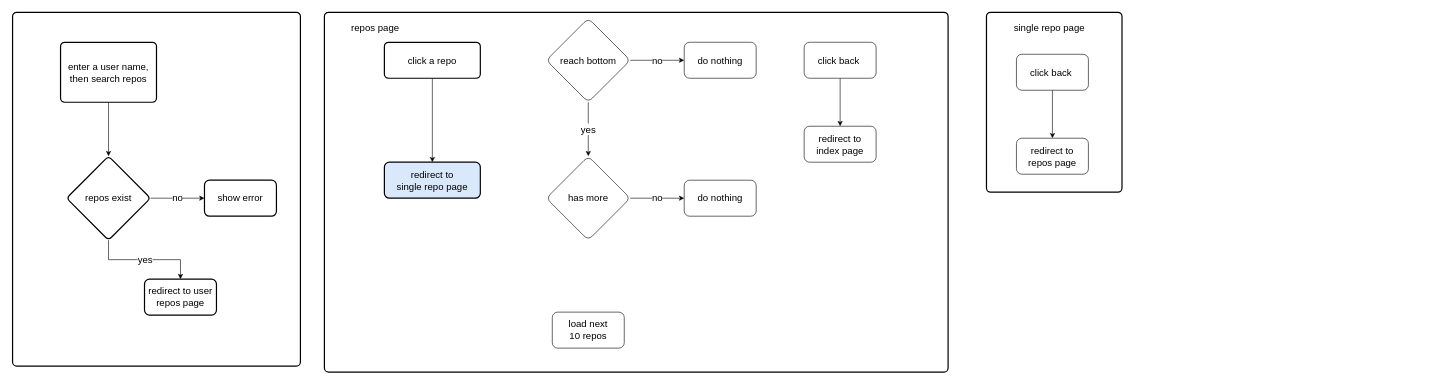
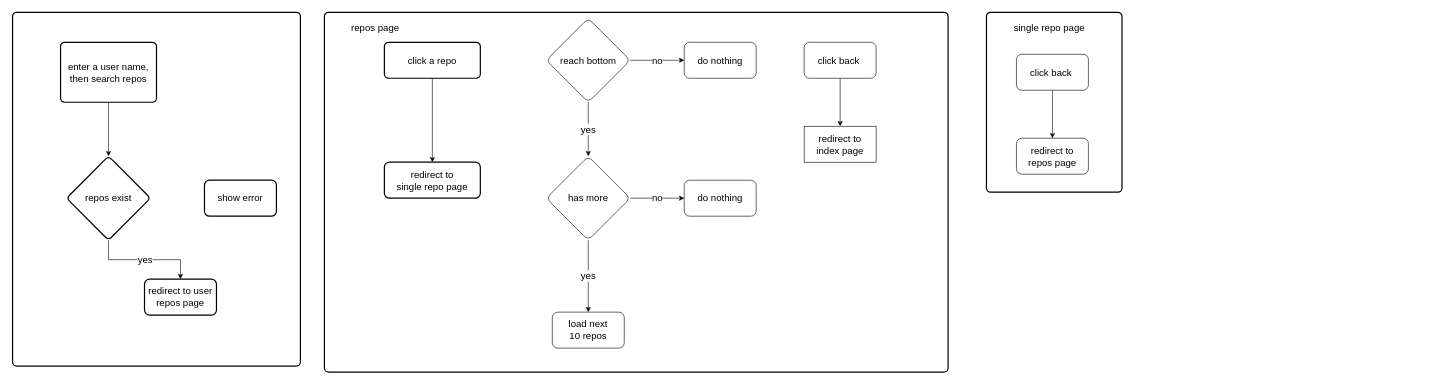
node "redirect to index page": shape rounded rectangle -> rectangle
node "redirect to single repo page": fillcolor #dae8fc -> #ffffff
edge "repos exist" -> "show error": removed, label "no"
edge "has more" -> "load next 10 repos": added, label "yes"
